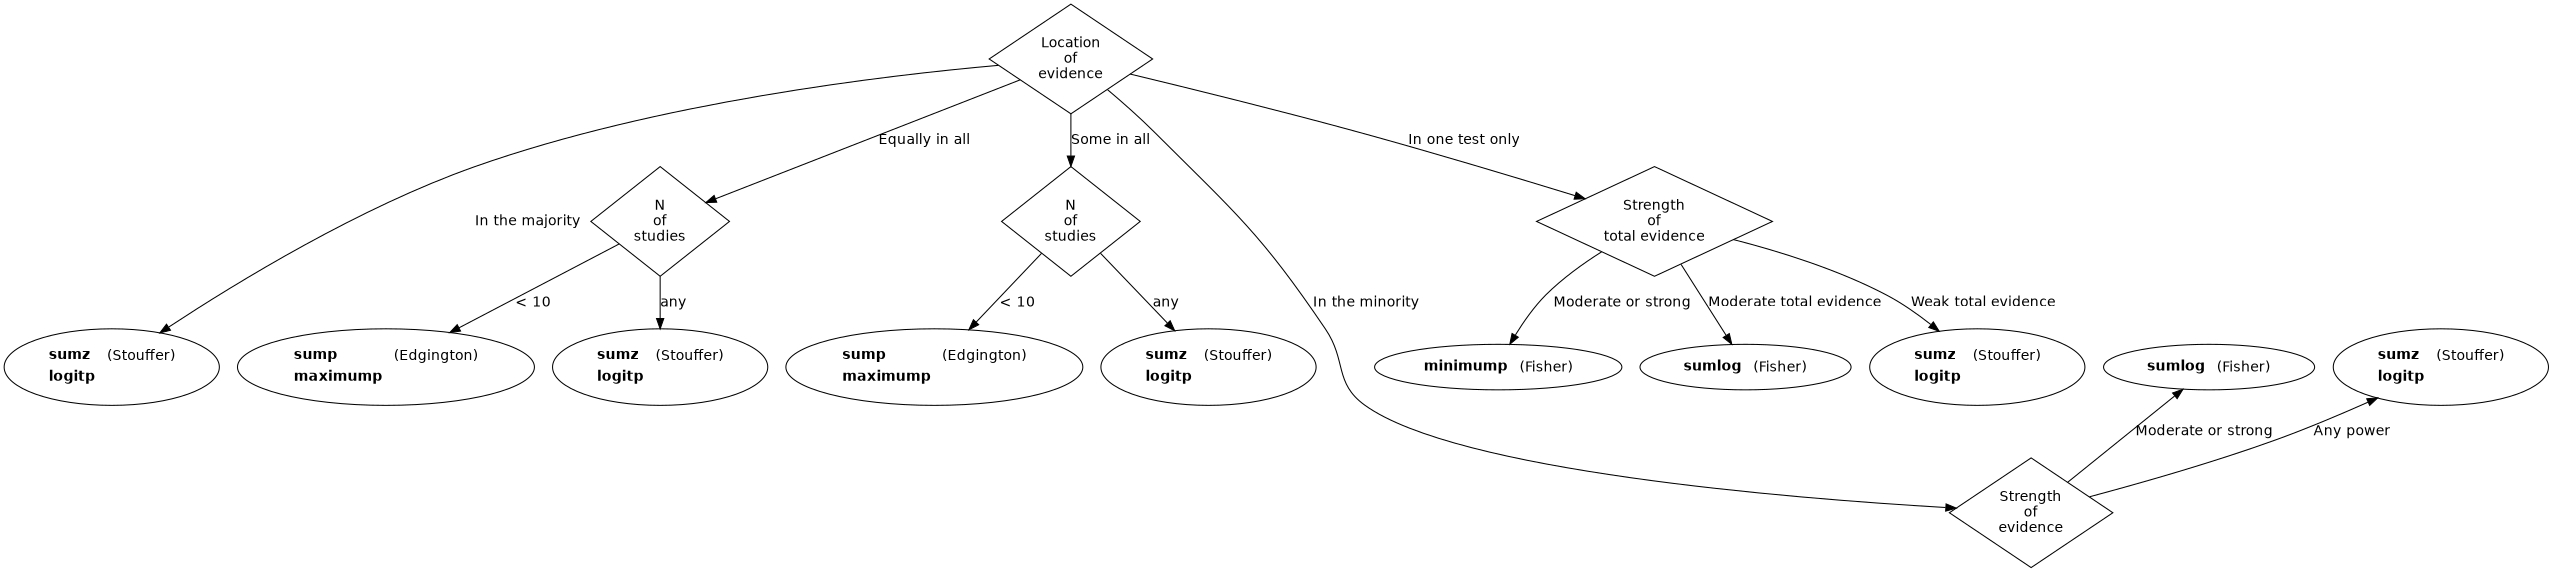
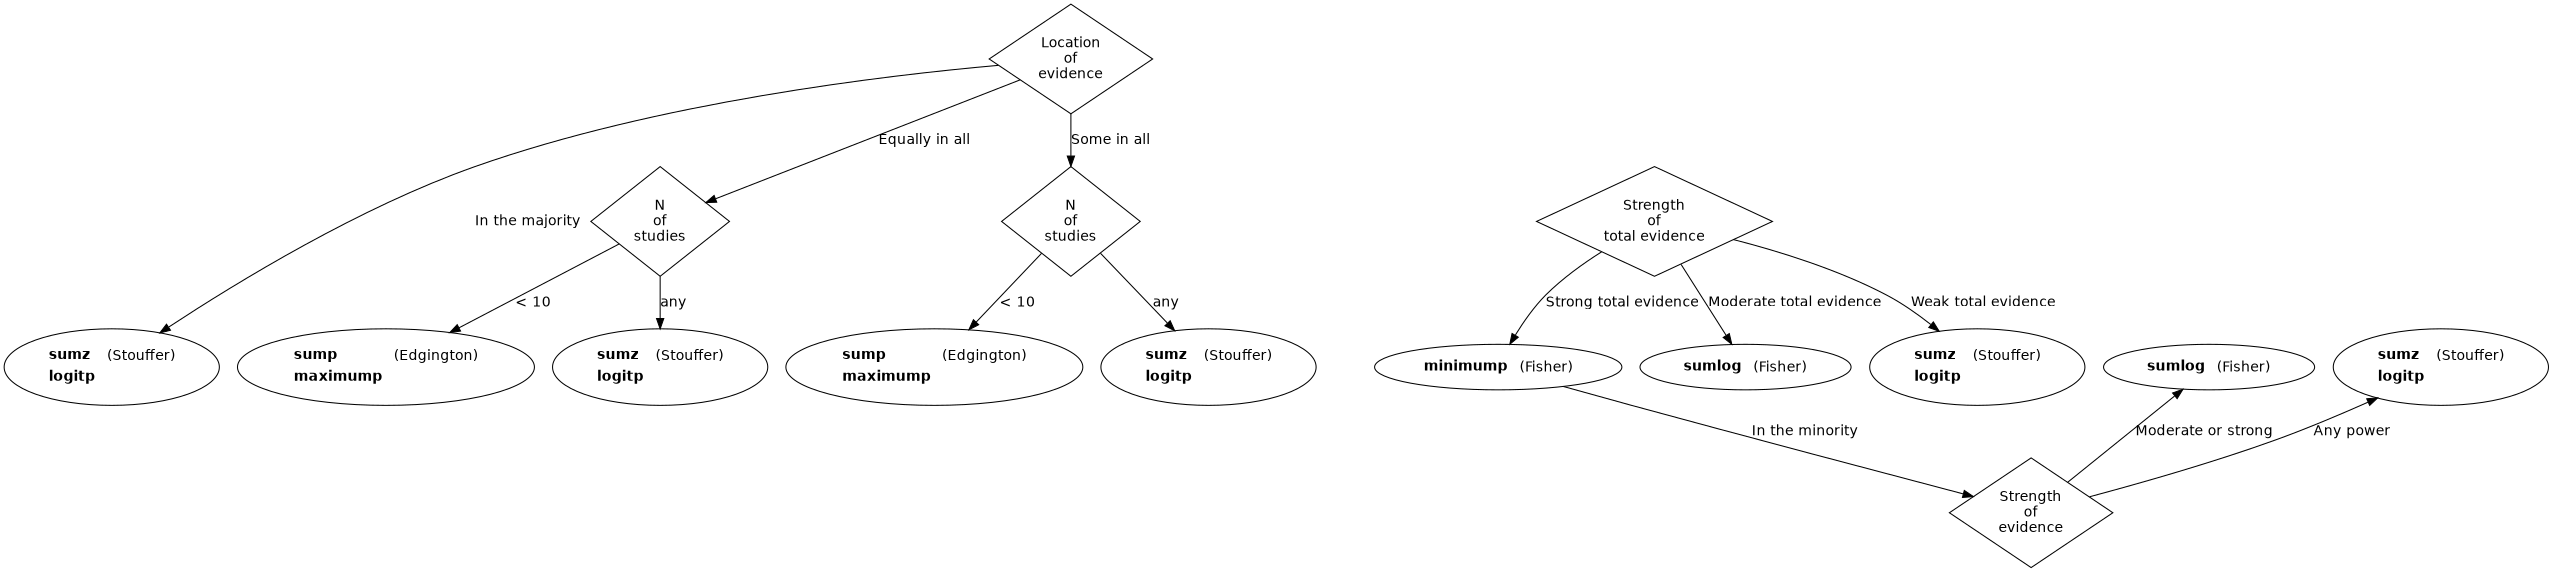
edge "Location of evidence" -> "Strength of total evidence": removed, label "In one test only"
edge "Strength of total evidence" -> "minimump": label "Moderate or strong" -> "Strong total evidence"
edge "Location of evidence" -> "Strength of evidence": now "minimump" -> "Strength of evidence"
